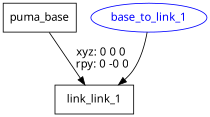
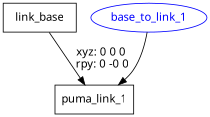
node "puma_base": label "puma_base" -> "link_base"
node "link_link_1": label "link_link_1" -> "puma_link_1"
